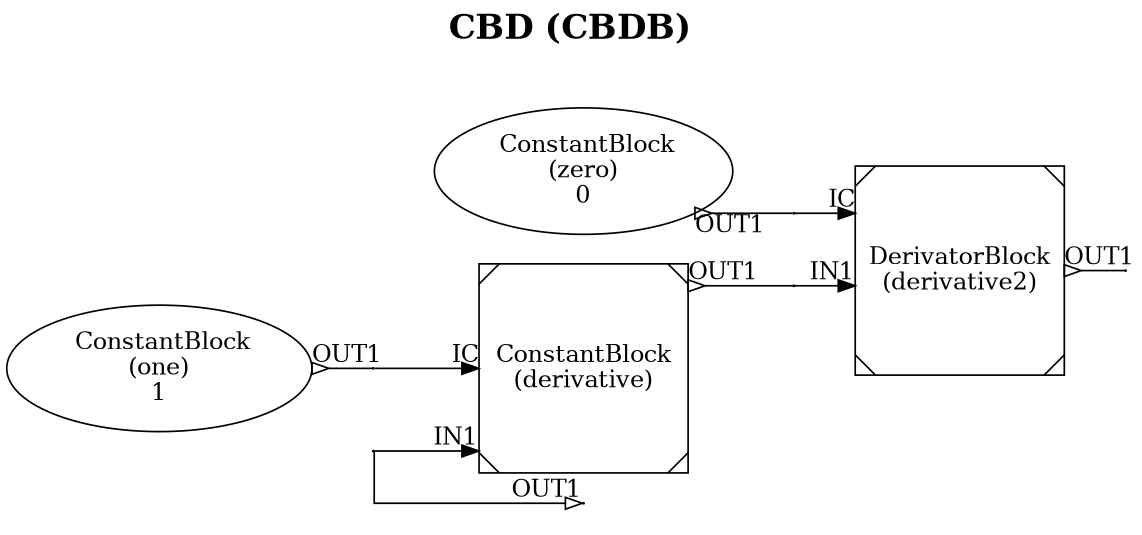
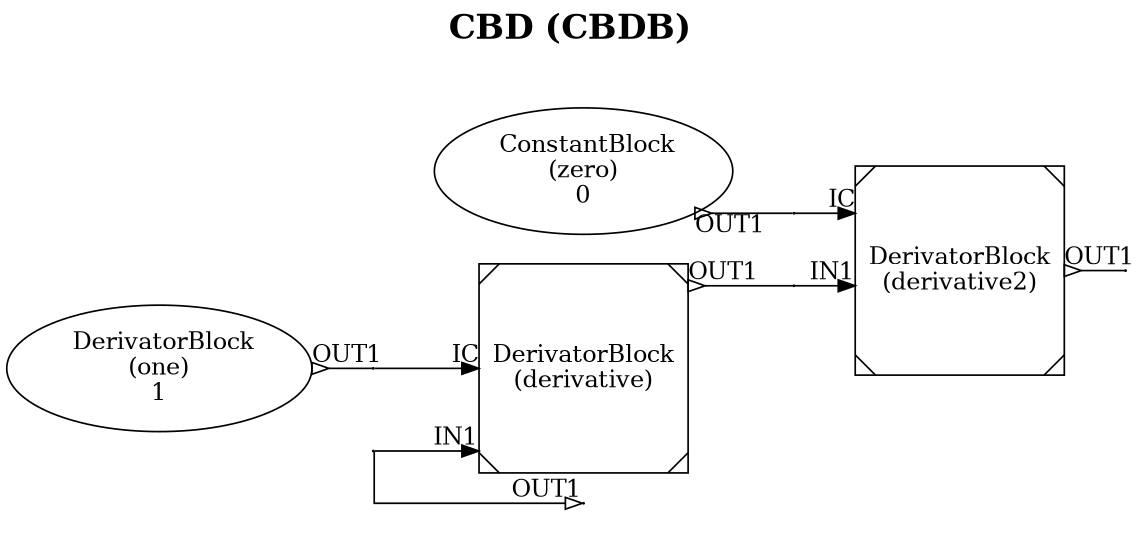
node "ConstantBlock (one) 1": label "ConstantBlock (one) 1" -> "DerivatorBlock (one) 1"
node "ConstantBlock (derivative)": label "ConstantBlock (derivative)" -> "DerivatorBlock (derivative)"
